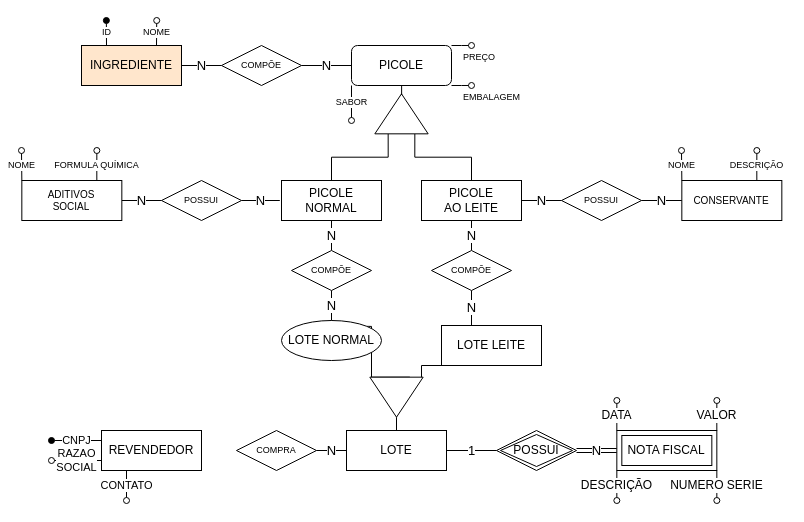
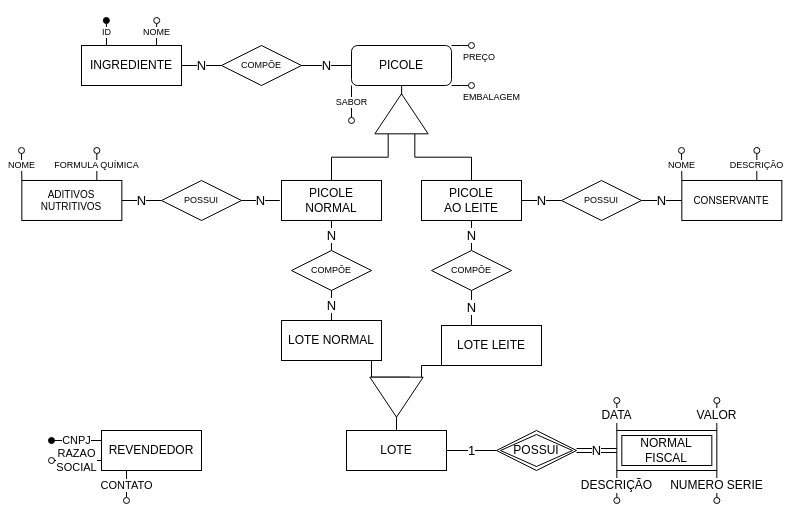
node "INGREDIENTE": fillcolor #ffe6cc -> #ffffff
node "ADITIVOS SOCIAL": label "ADITIVOS SOCIAL" -> "ADITIVOS NUTRITIVOS"
node "LOTE NORMAL": shape ellipse -> rectangle
node "COMPRA": removed
edge "COMPRA" -- "LOTE": removed, label "N"
node "NOTA FISCAL": label "NOTA FISCAL" -> "NORMAL FISCAL"
